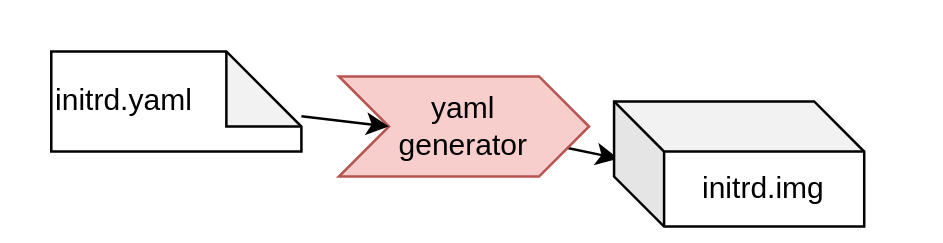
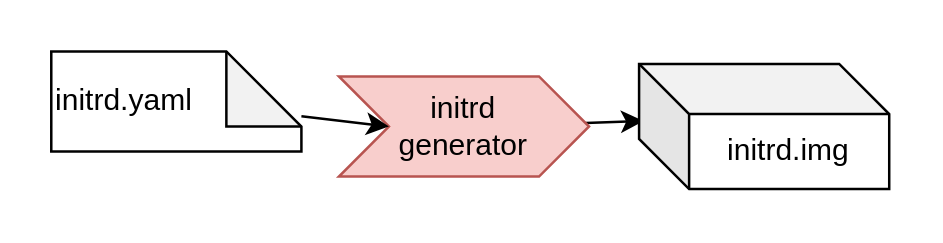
node "yaml generator": label "yaml generator" -> "initrd generator"
node "initrd.img": moved (739, 164) -> (764, 126)
